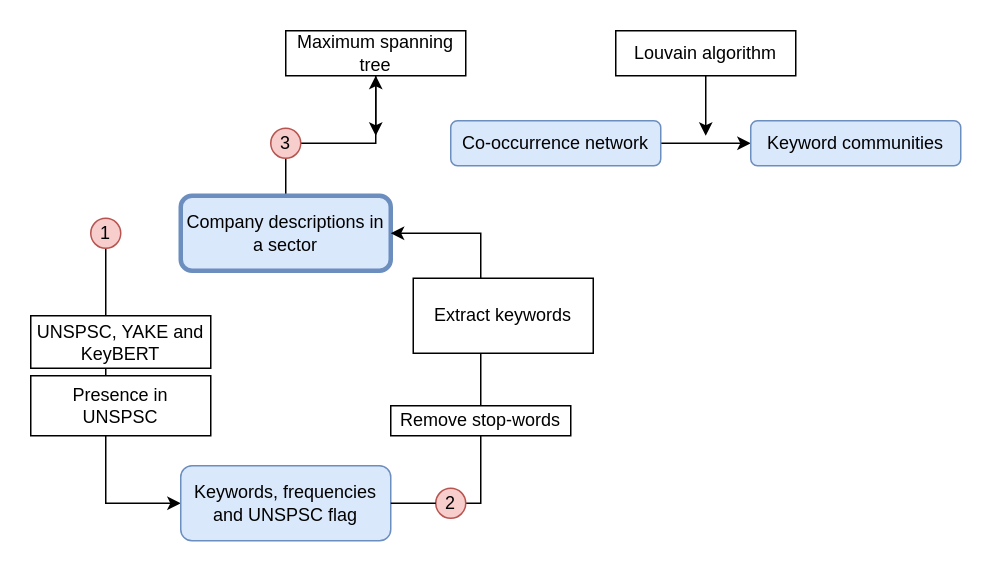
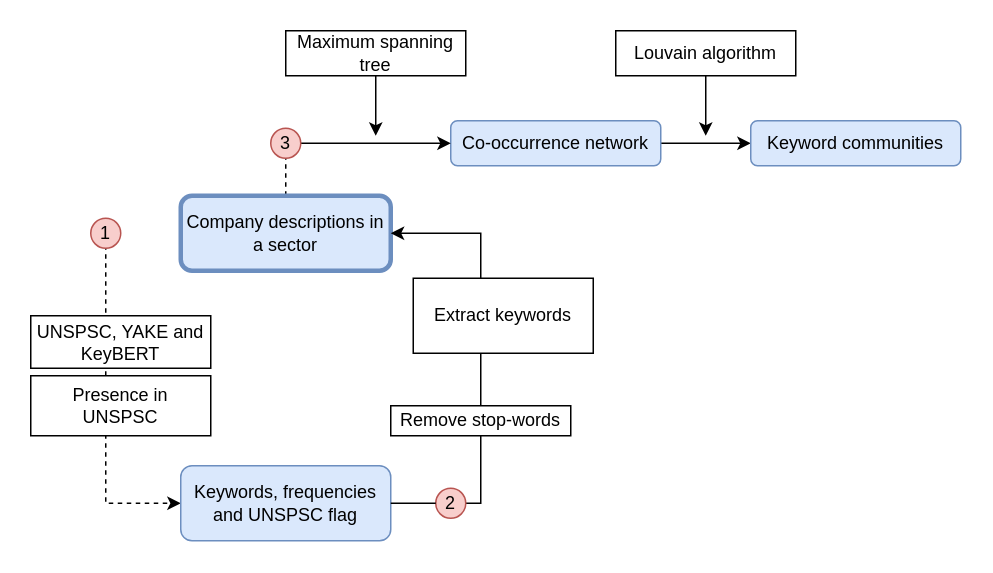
edge "3" -> "Maximum spanning tree": now "3" -> "Co-occurrence network"
edge "3" -- "Company descriptions in a sector": style solid -> dashed
edge "1" -> "Keywords, frequencies and UNSPSC flag": style solid -> dashed
